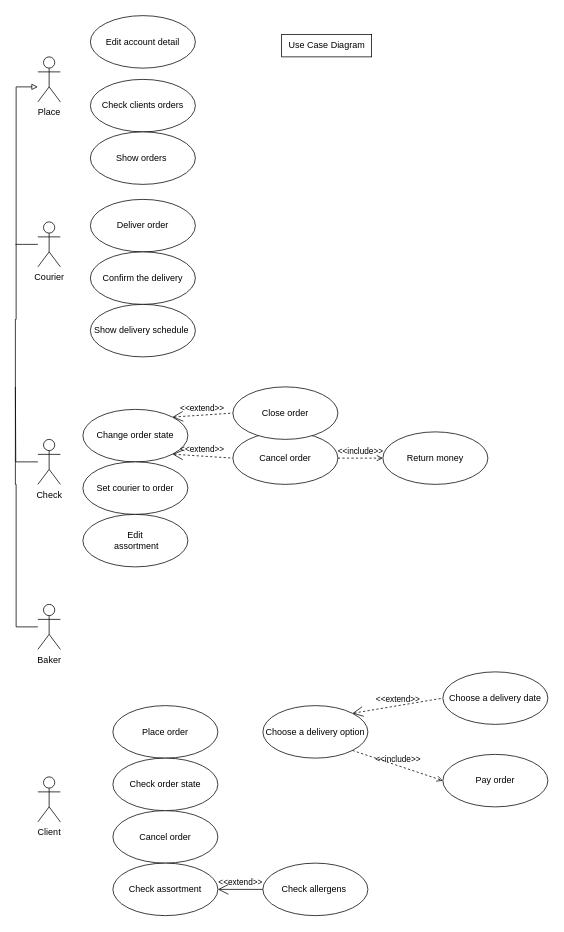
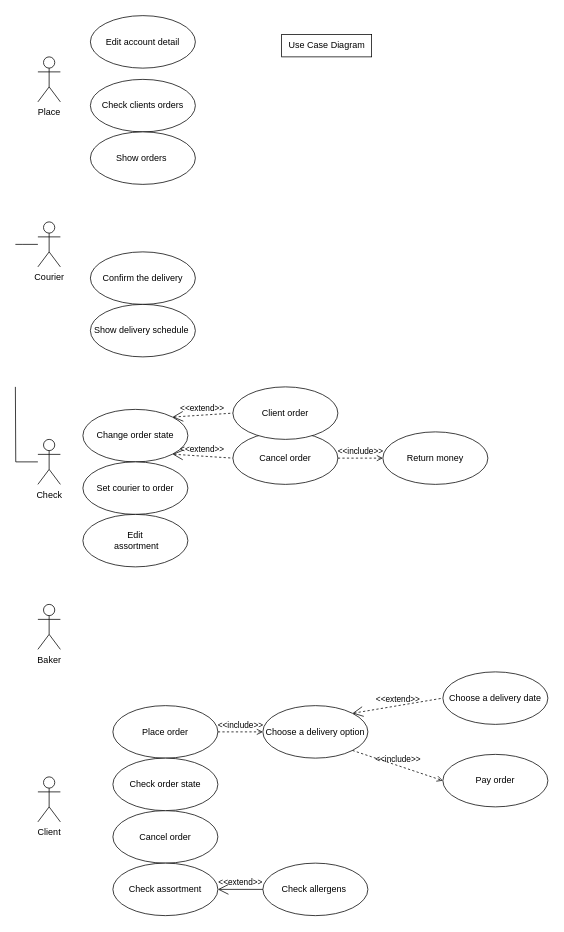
node "Deliver order": removed
edge "Baker" -> "Place": removed
node "Close order": label "Close order" -> "Client order"
edge "Place order" -> "Choose a delivery option": added, label "<<include>>"
